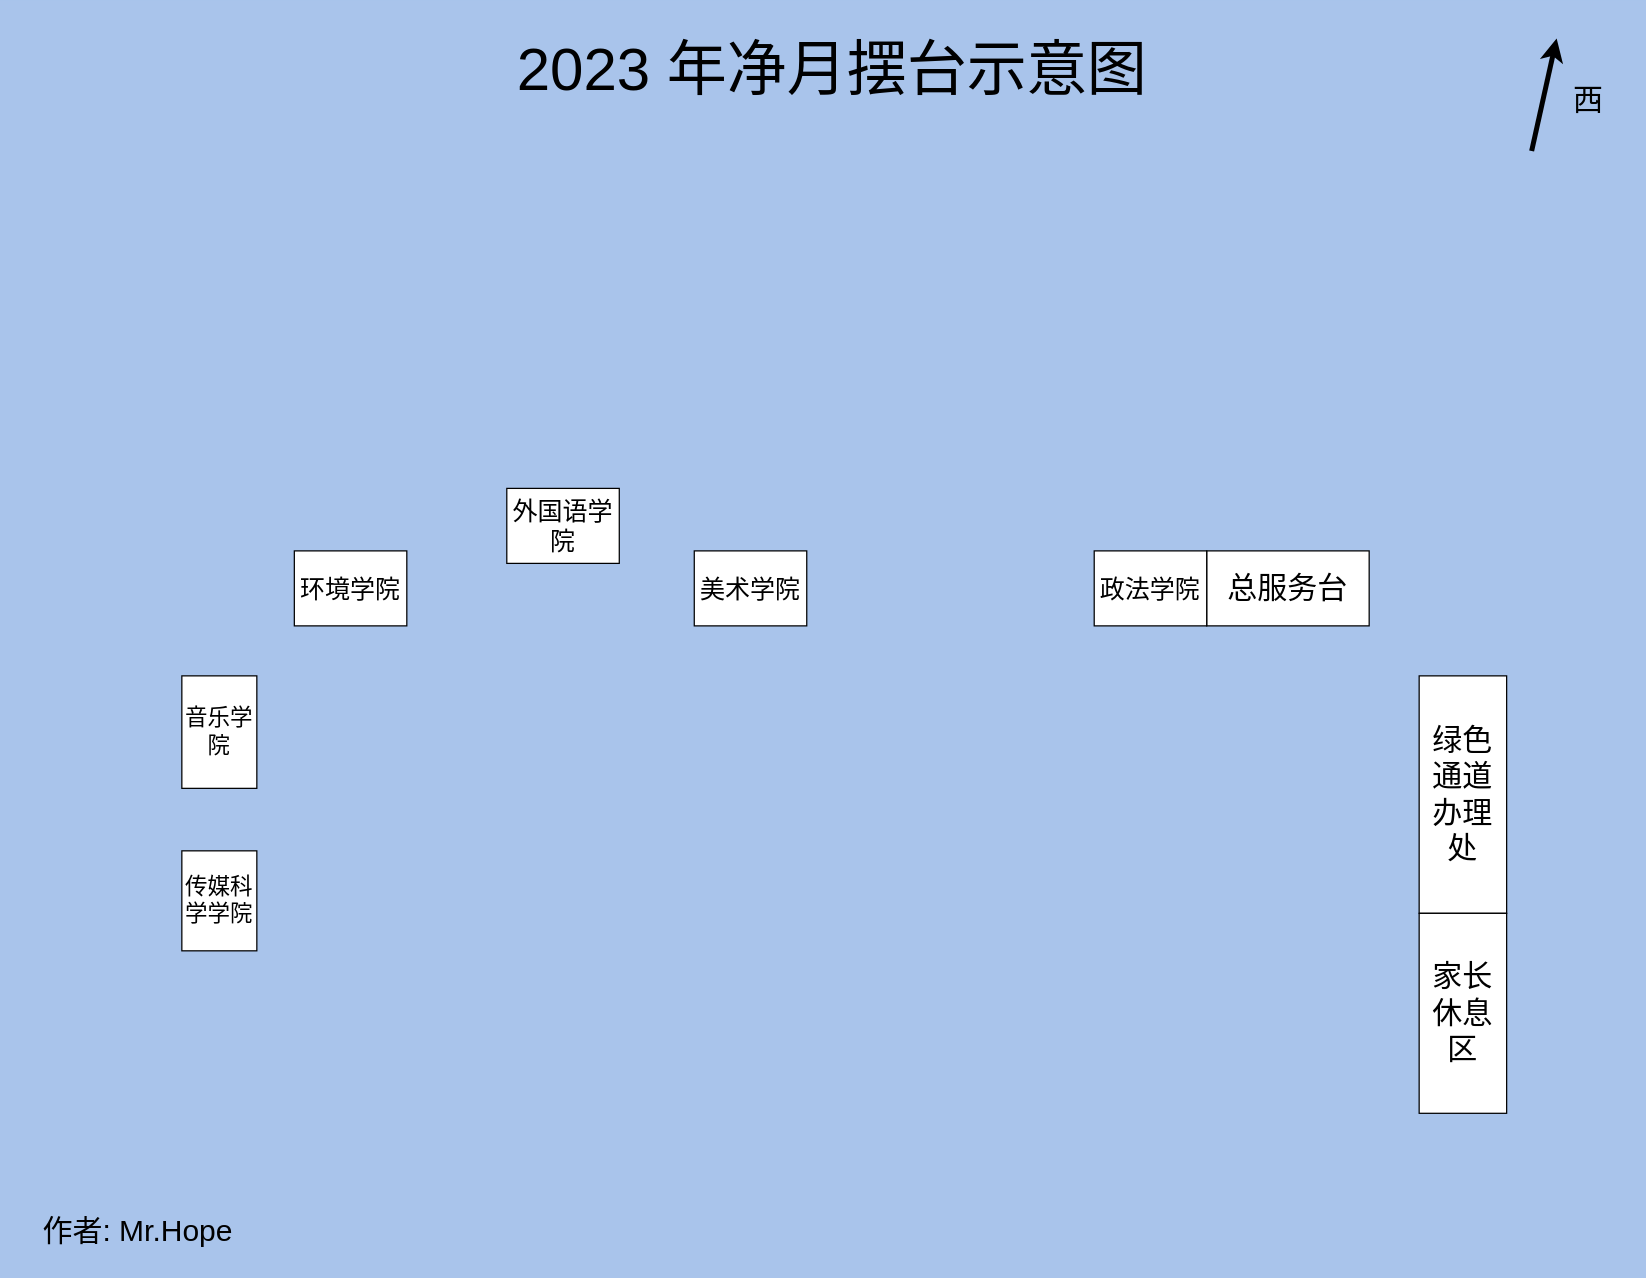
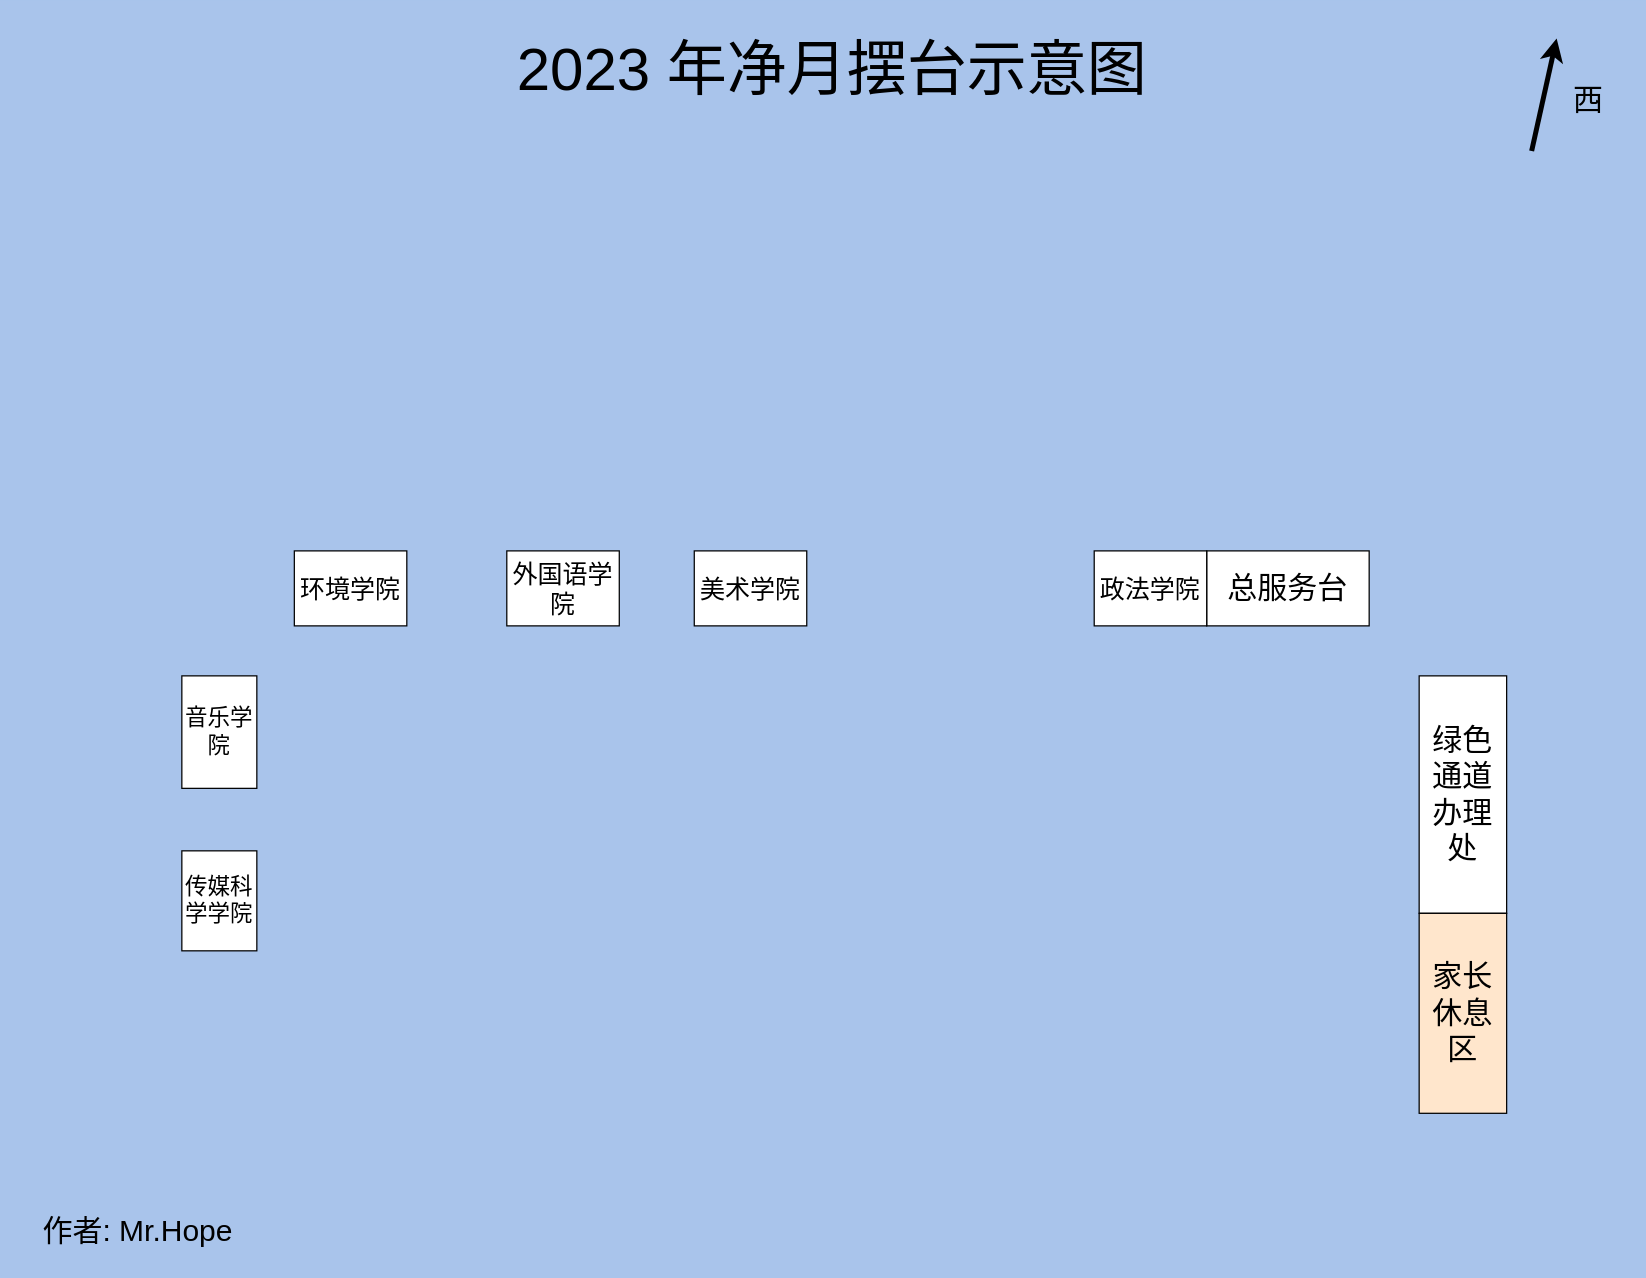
node "外国语学院": moved (563, 526) -> (563, 588)
node "家长休息区": fillcolor #ffffff -> #ffe6cc
